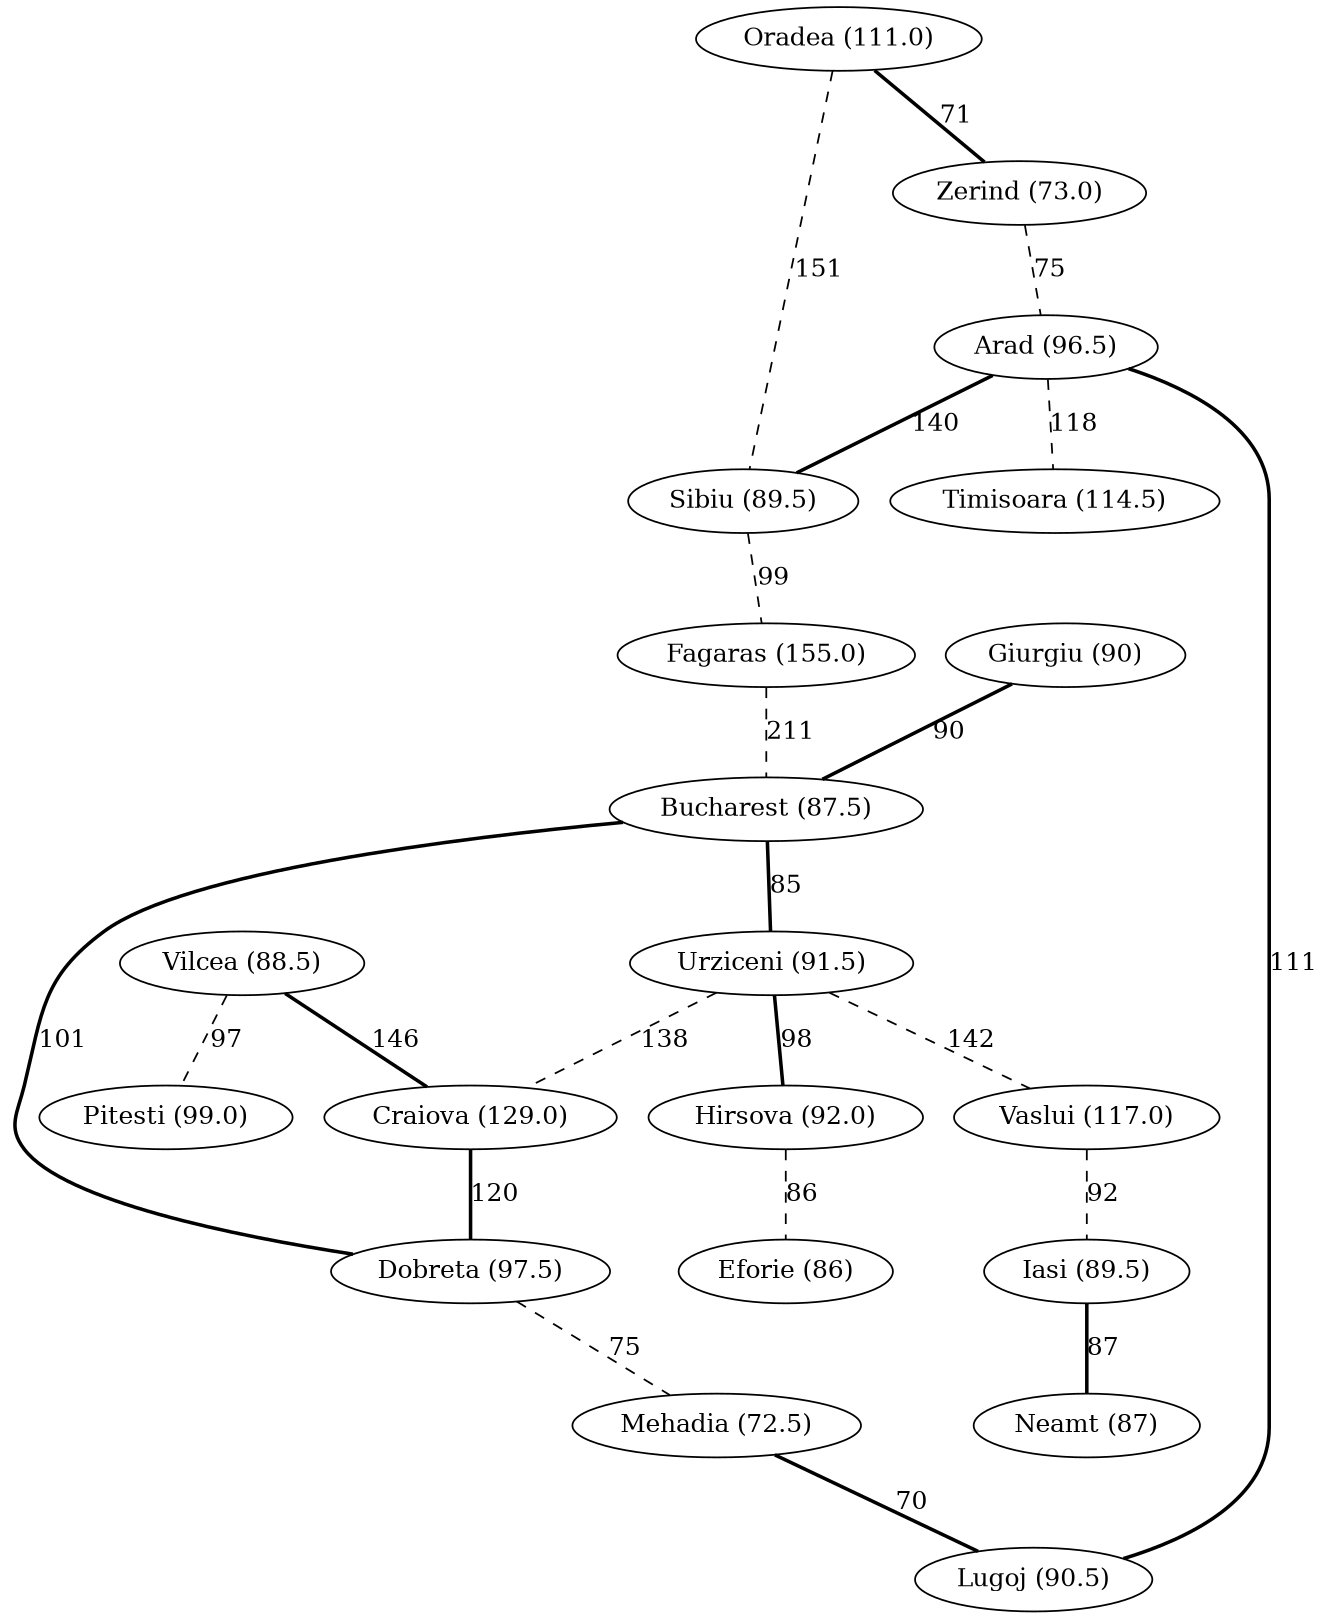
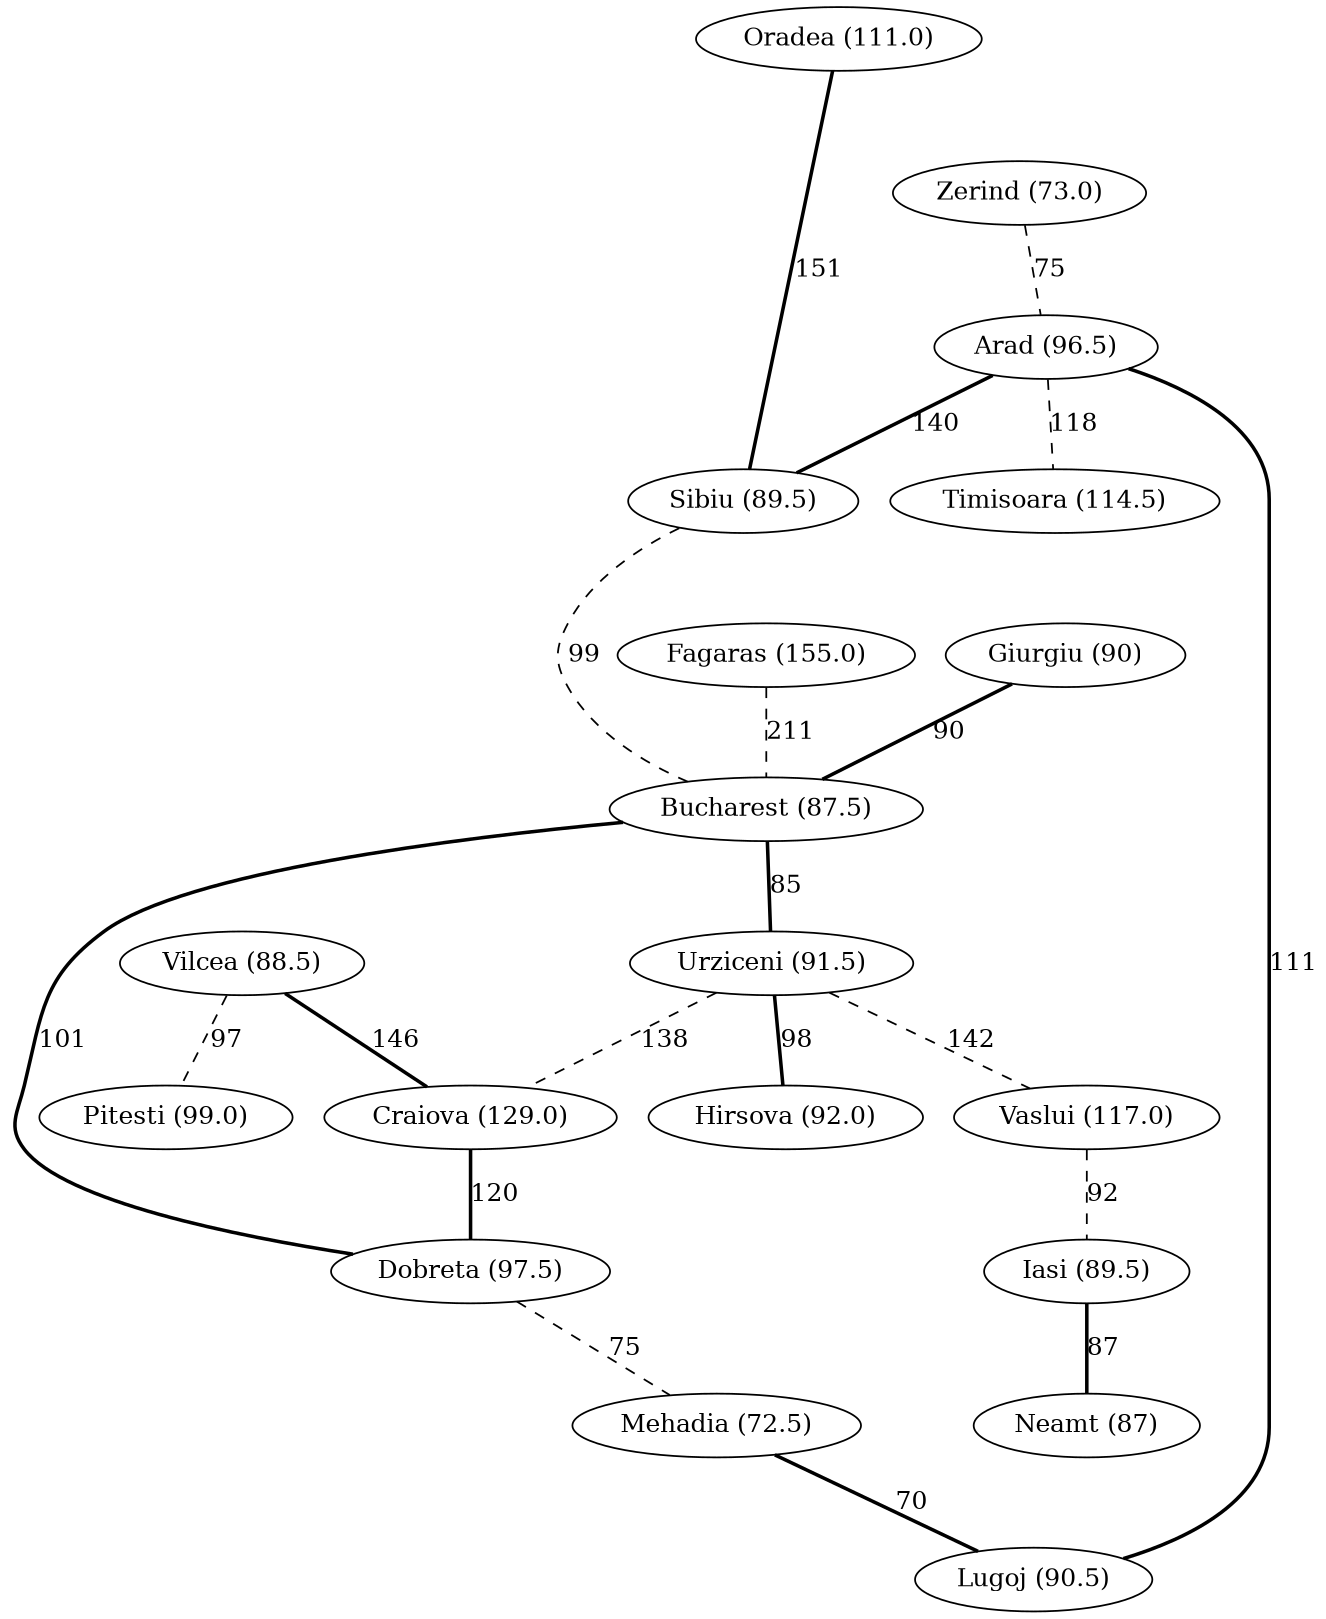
edge "Oradea (111.0)" -- "Zerind (73.0)": removed, label "71"
edge "Oradea (111.0)" -- "Sibiu (89.5)": style dashed -> bold
edge "Sibiu (89.5)" -- "Fagaras (155.0)": now "Sibiu (89.5)" -- "Bucharest (87.5)"
node "Eforie (86)": removed
